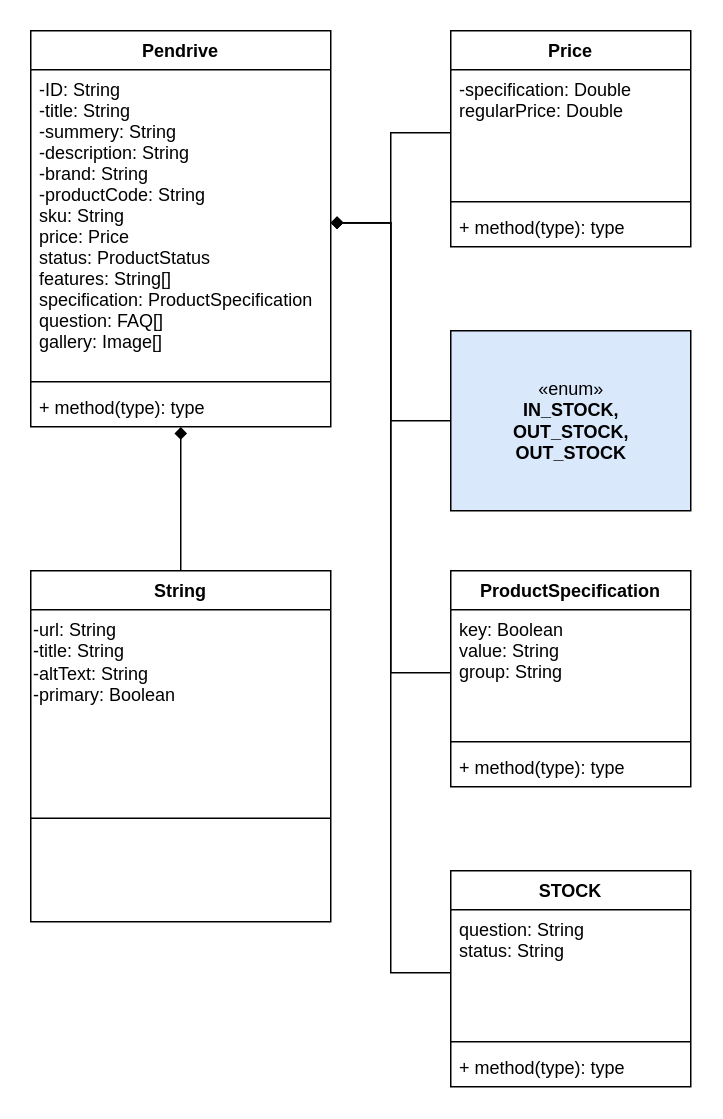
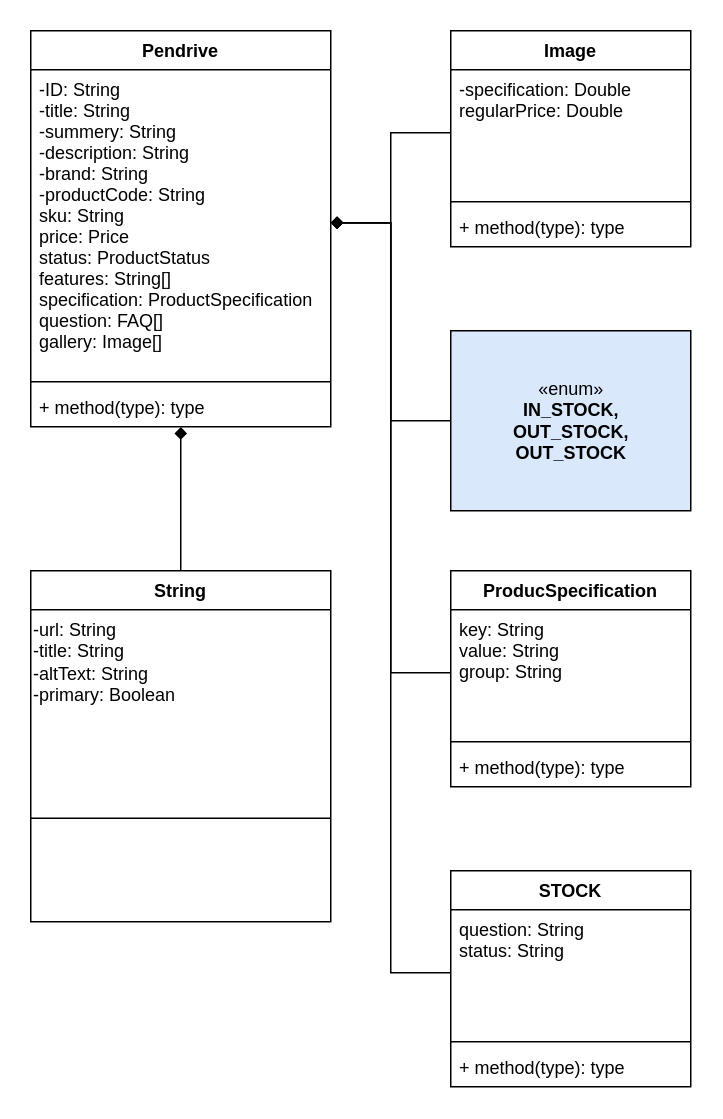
node "Price": label "Price" -> "Image"
node "ProductSpecification": label "ProductSpecification" -> "ProducSpecification"
node "key: Boolean value: String group: String": label "key: Boolean value: String group: String" -> "key: String value: String group: String"
